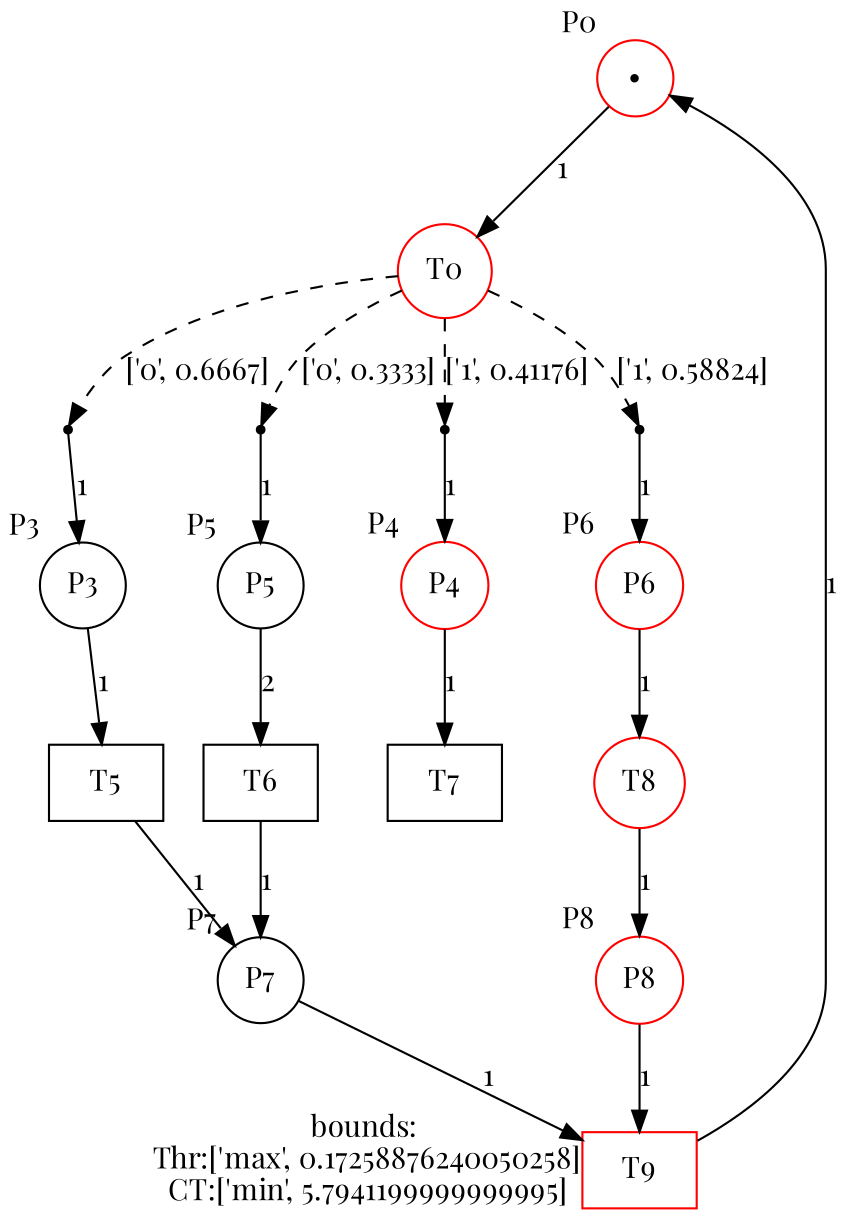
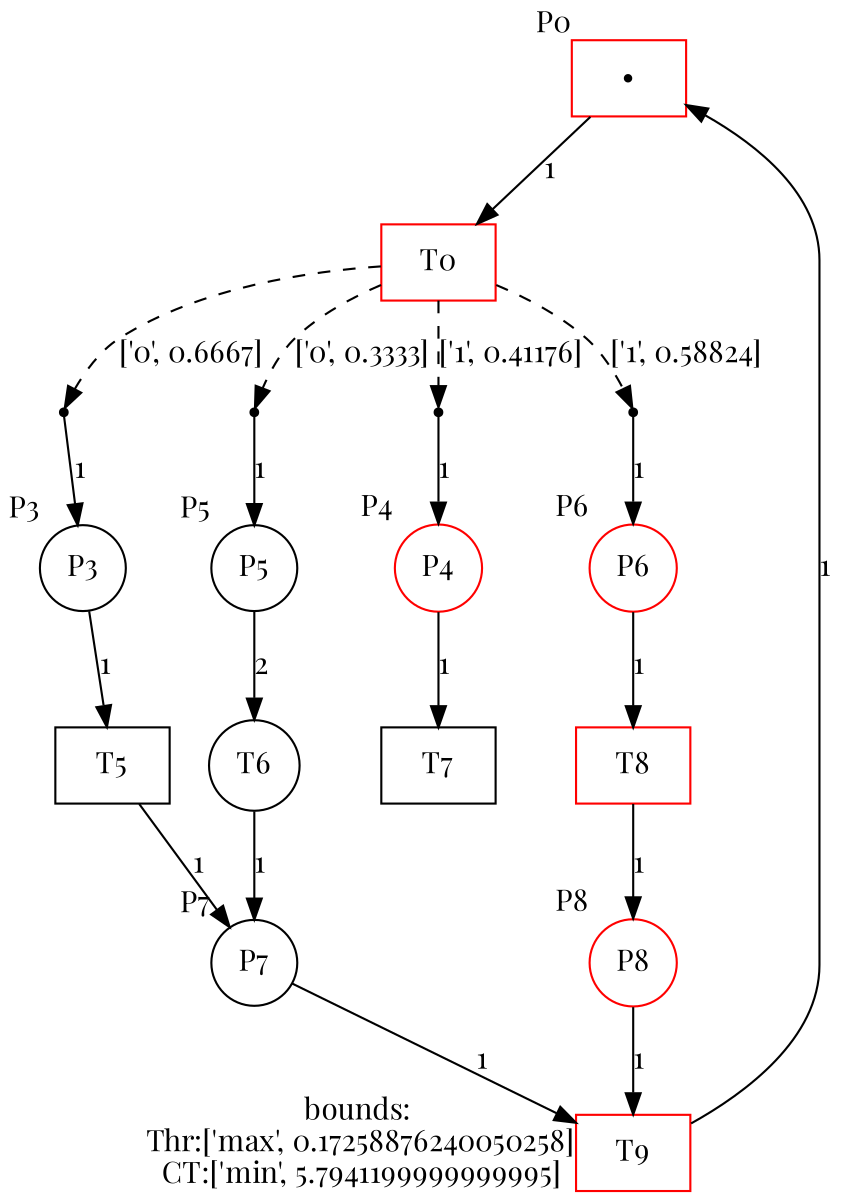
node "• P0": shape circle -> box
node "T0": shape circle -> box
node "T6": shape box -> circle
node "T8": shape circle -> box
